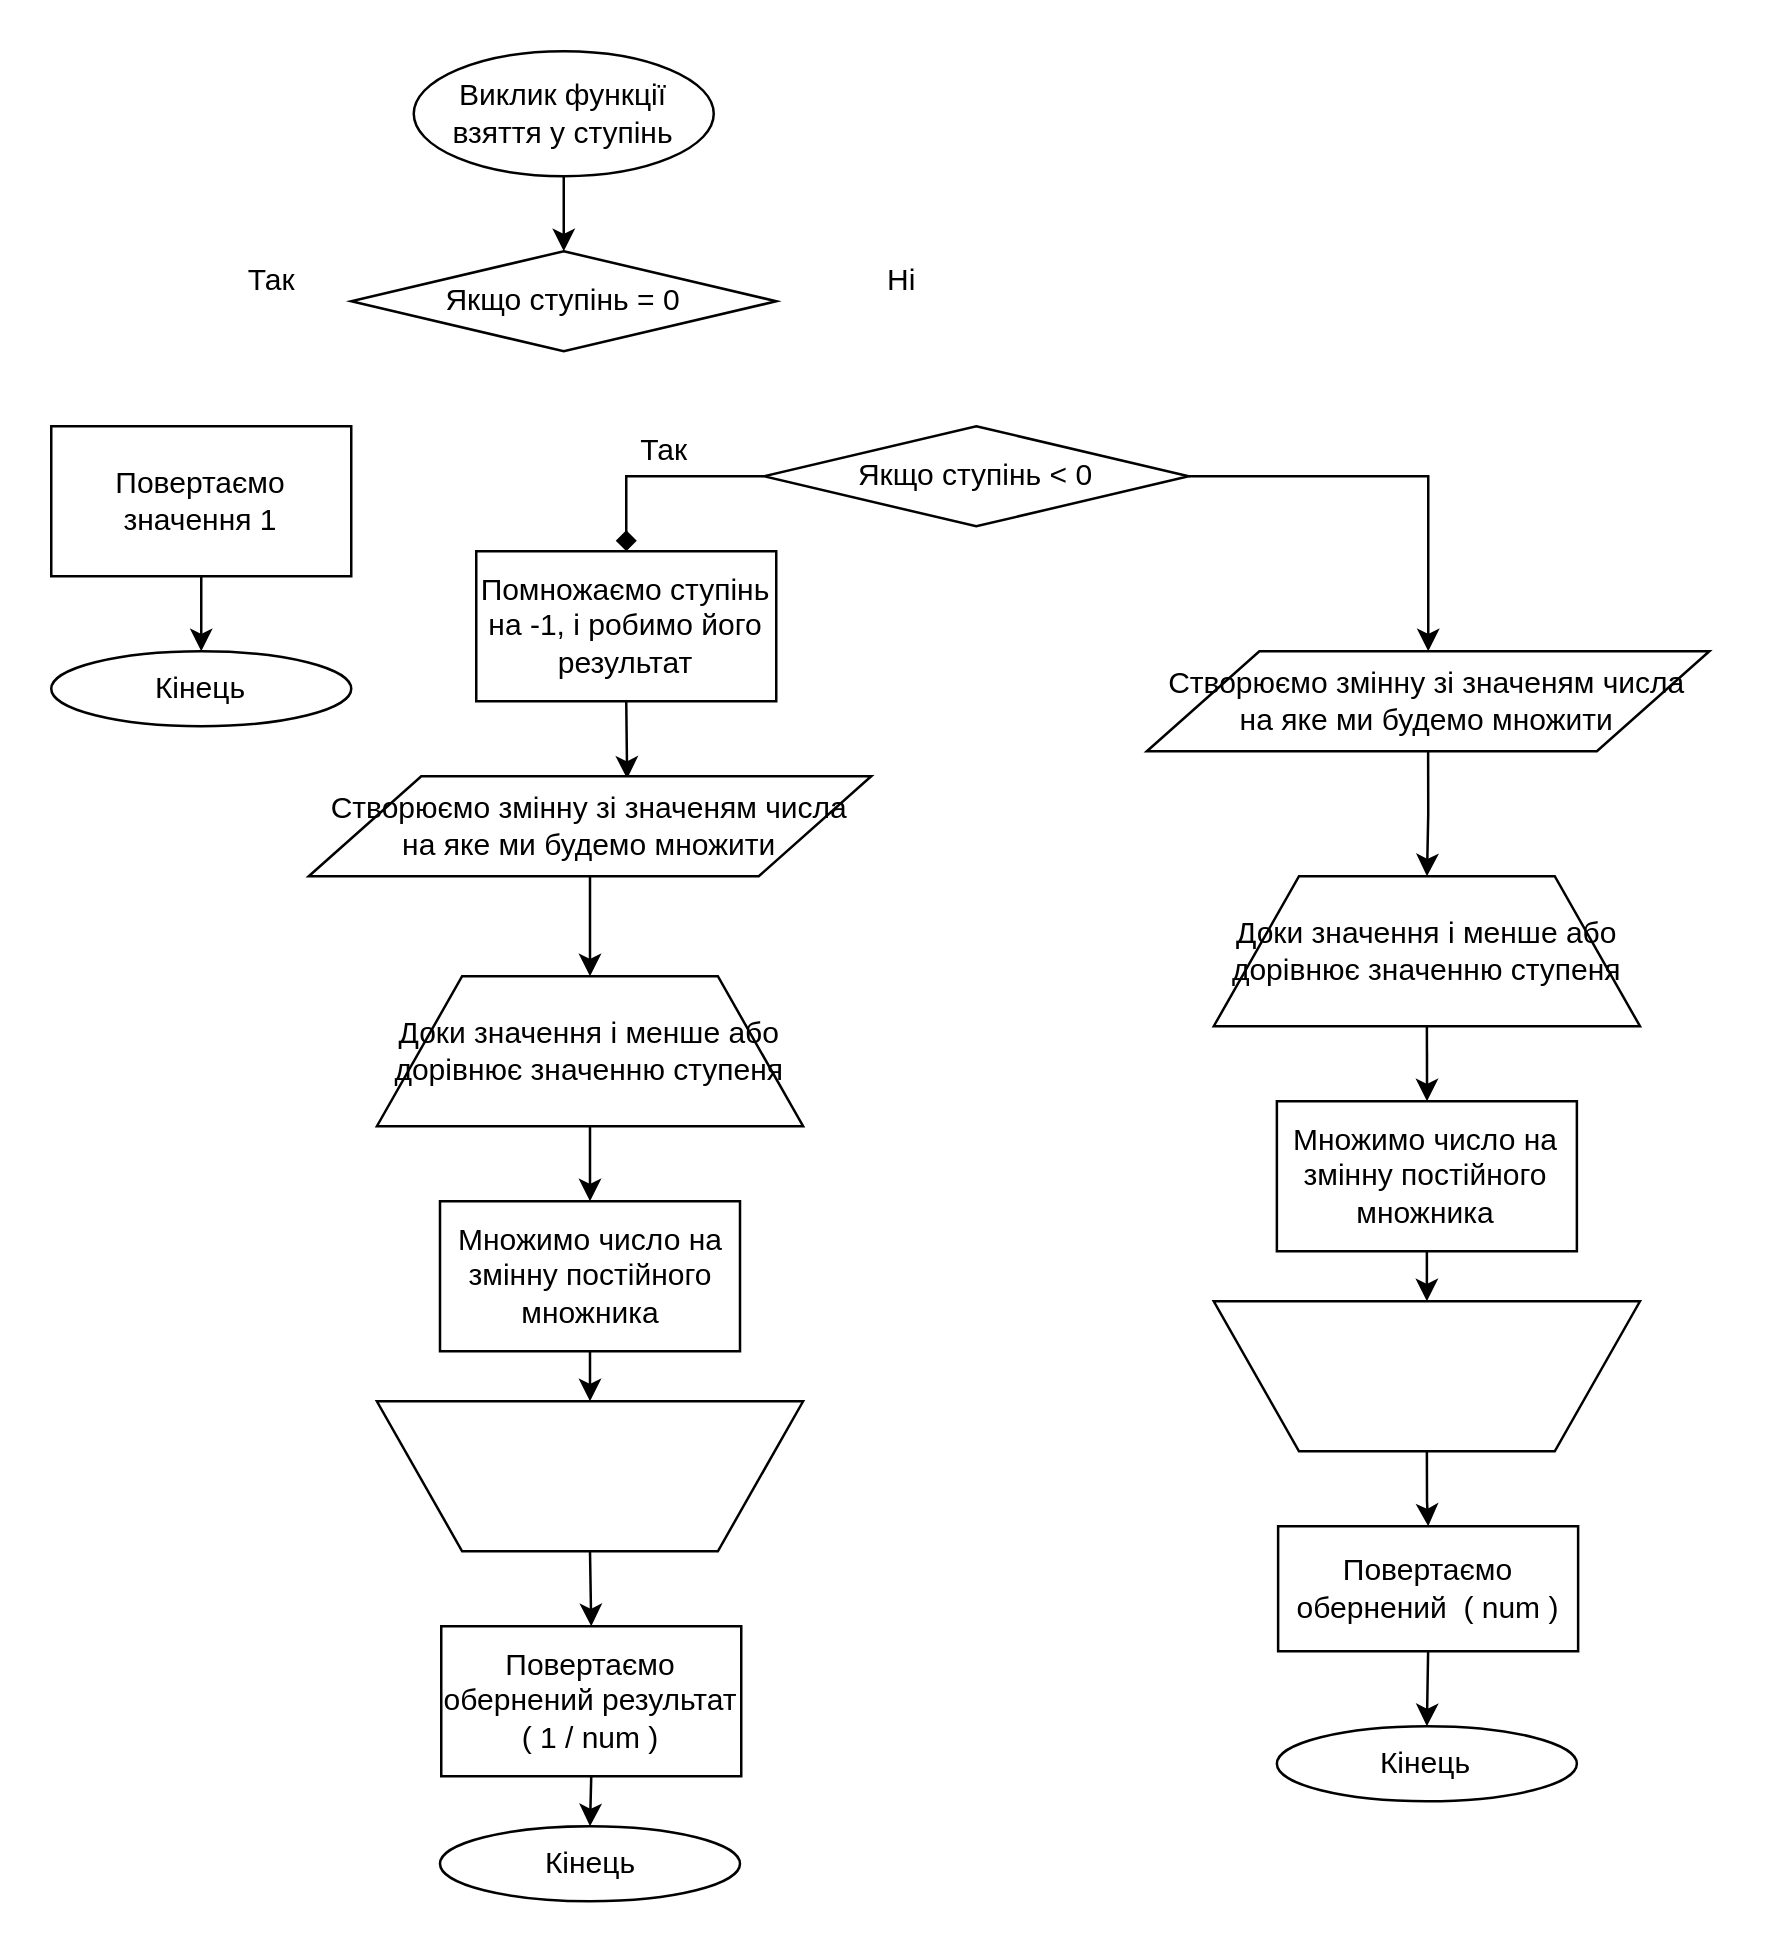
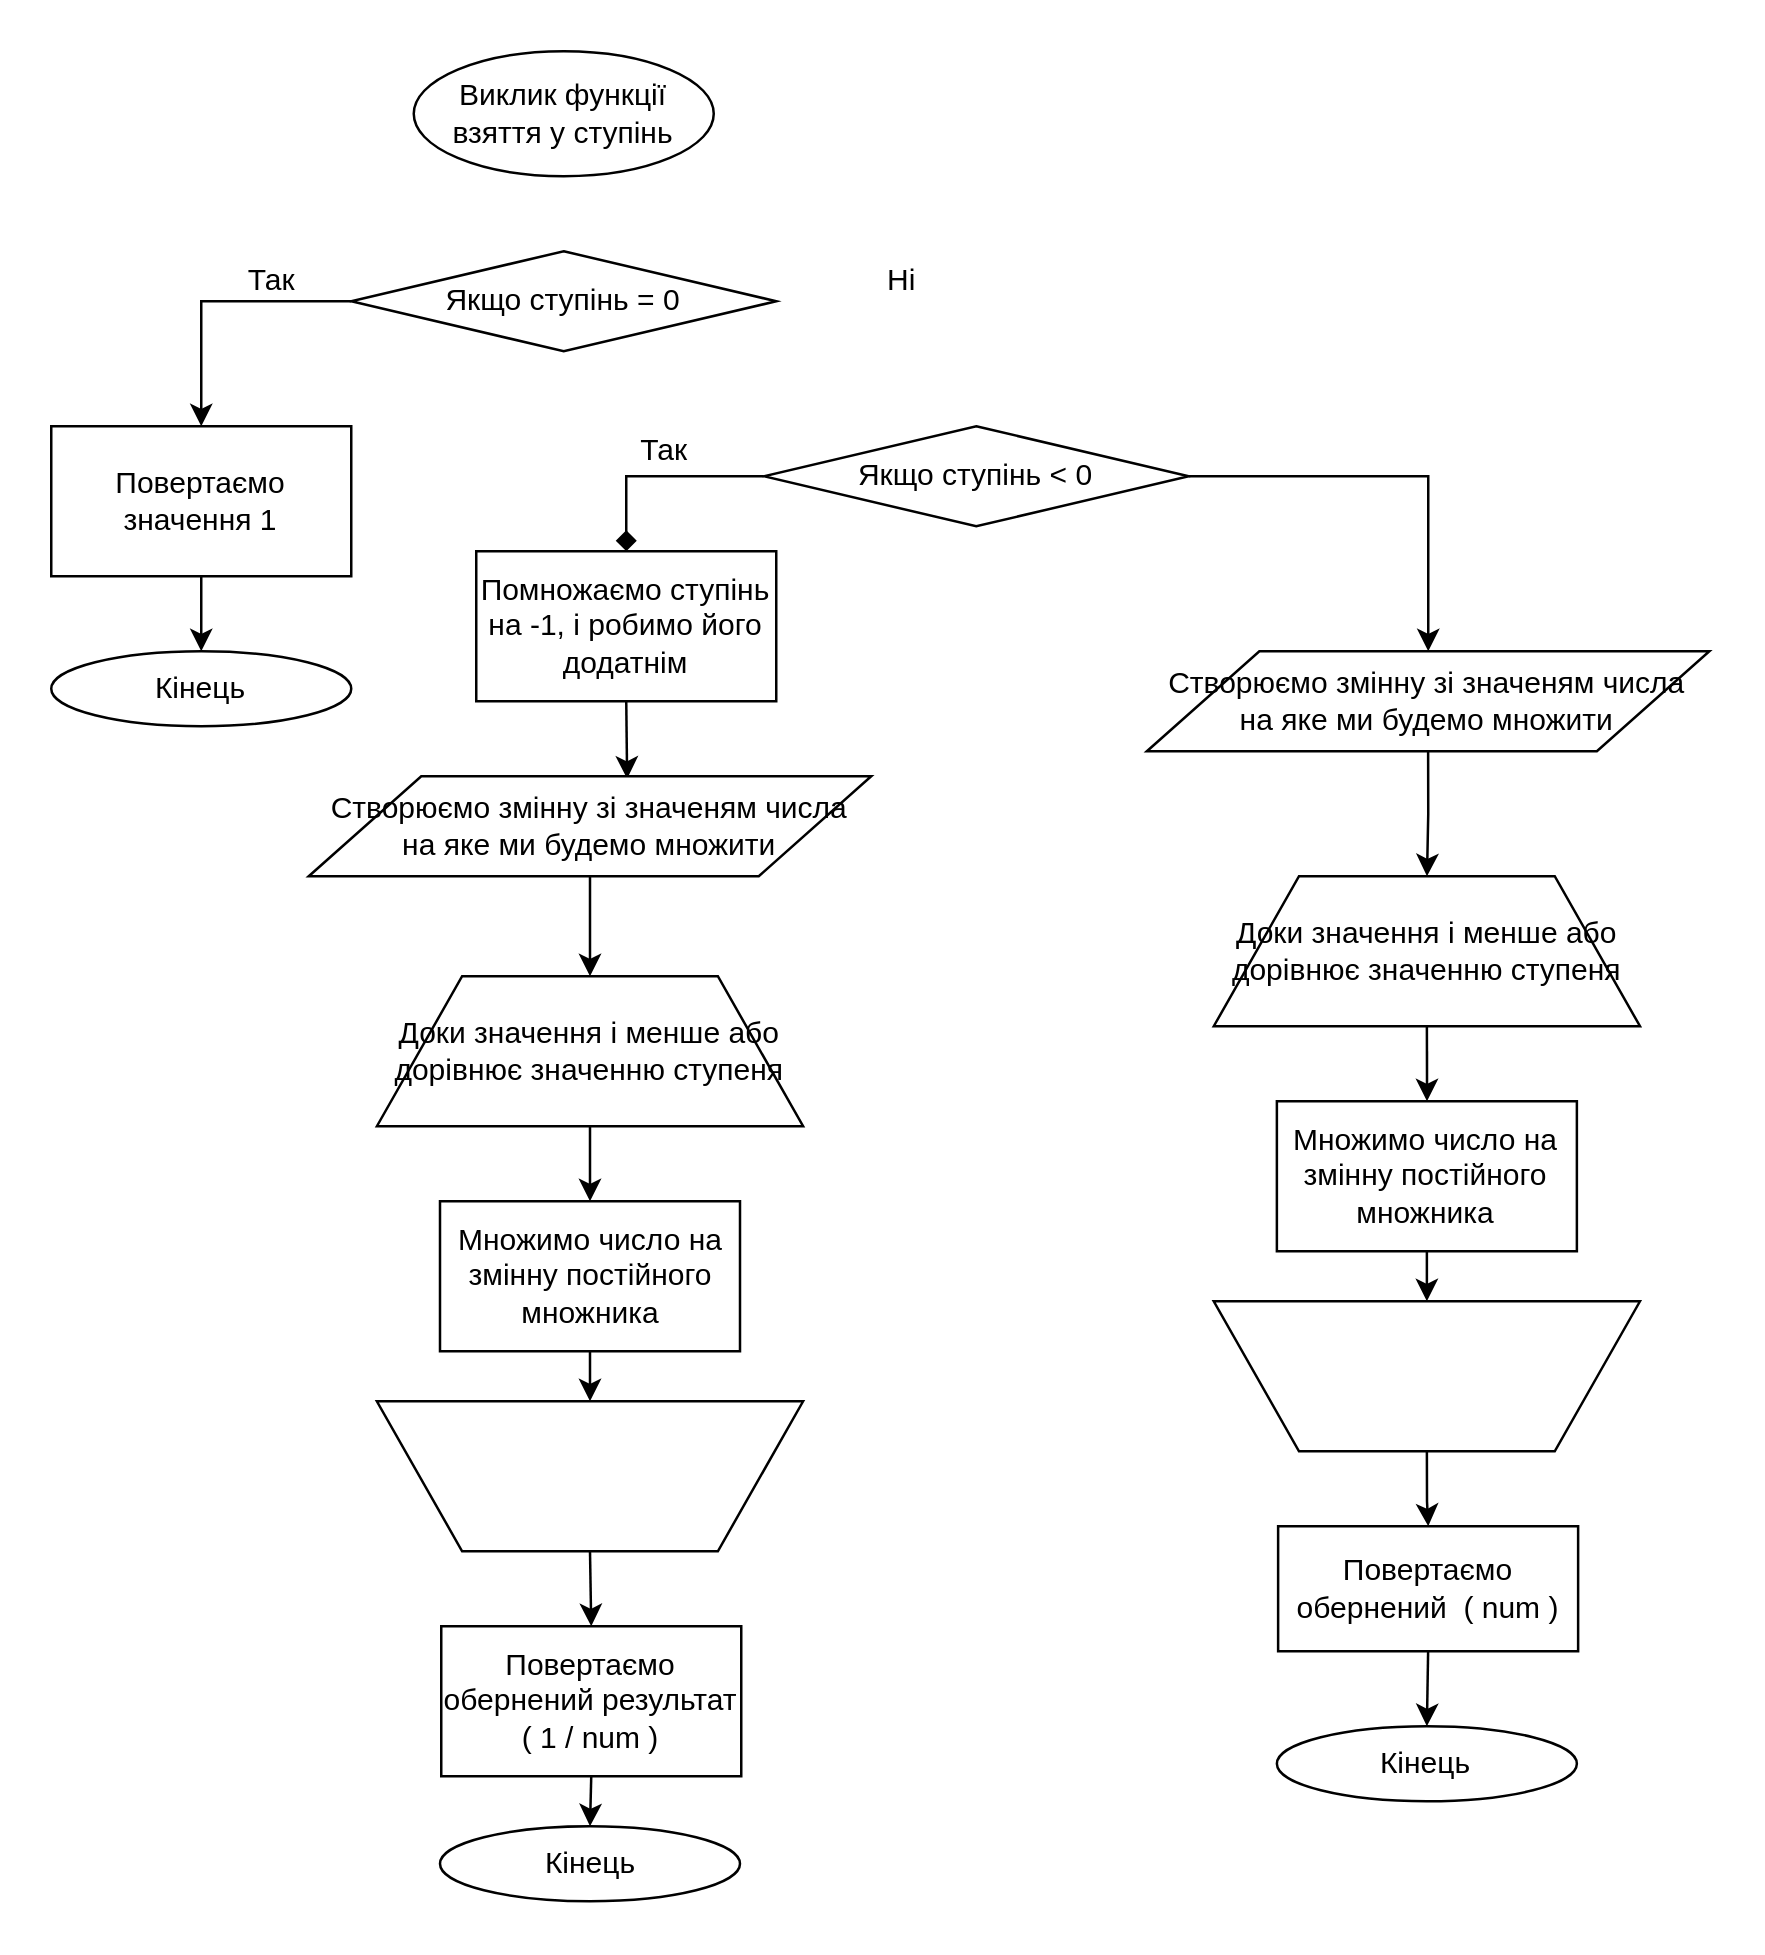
edge "Виклик функції взяття у ступінь" -> "Якщо ступінь = 0": removed
edge "Якщо ступінь = 0" -> "Повертаємо значення 1": added
node "Помножаємо ступінь на -1, і робимо його результат": label "Помножаємо ступінь на -1, і робимо його результат" -> "Помножаємо ступінь на -1, і робимо його додатнім"
